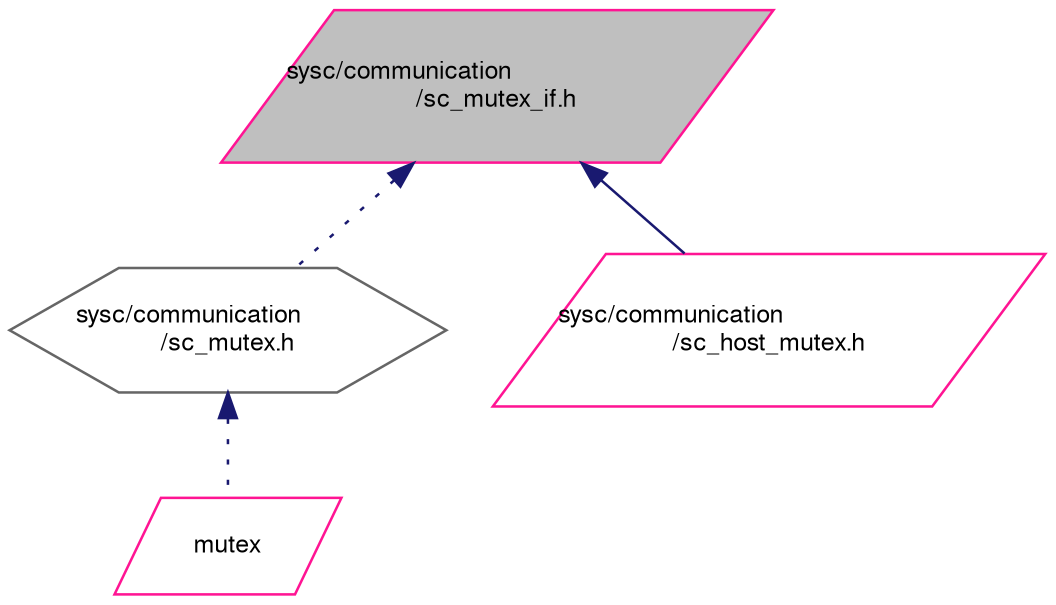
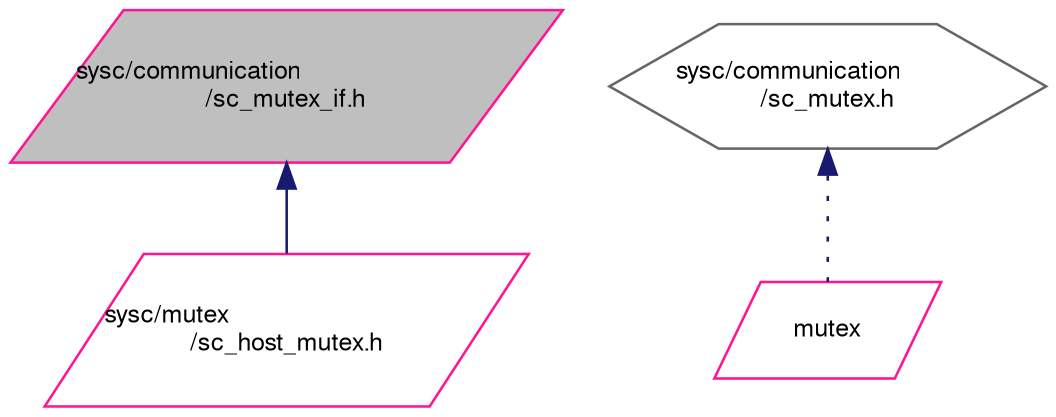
edge "sysc/communication /sc_mutex.h" -> "sysc/communication /sc_mutex_if.h": removed
node "sysc/communication /sc_host_mutex.h": label "sysc/communication /sc_host_mutex.h" -> "sysc/mutex /sc_host_mutex.h"
